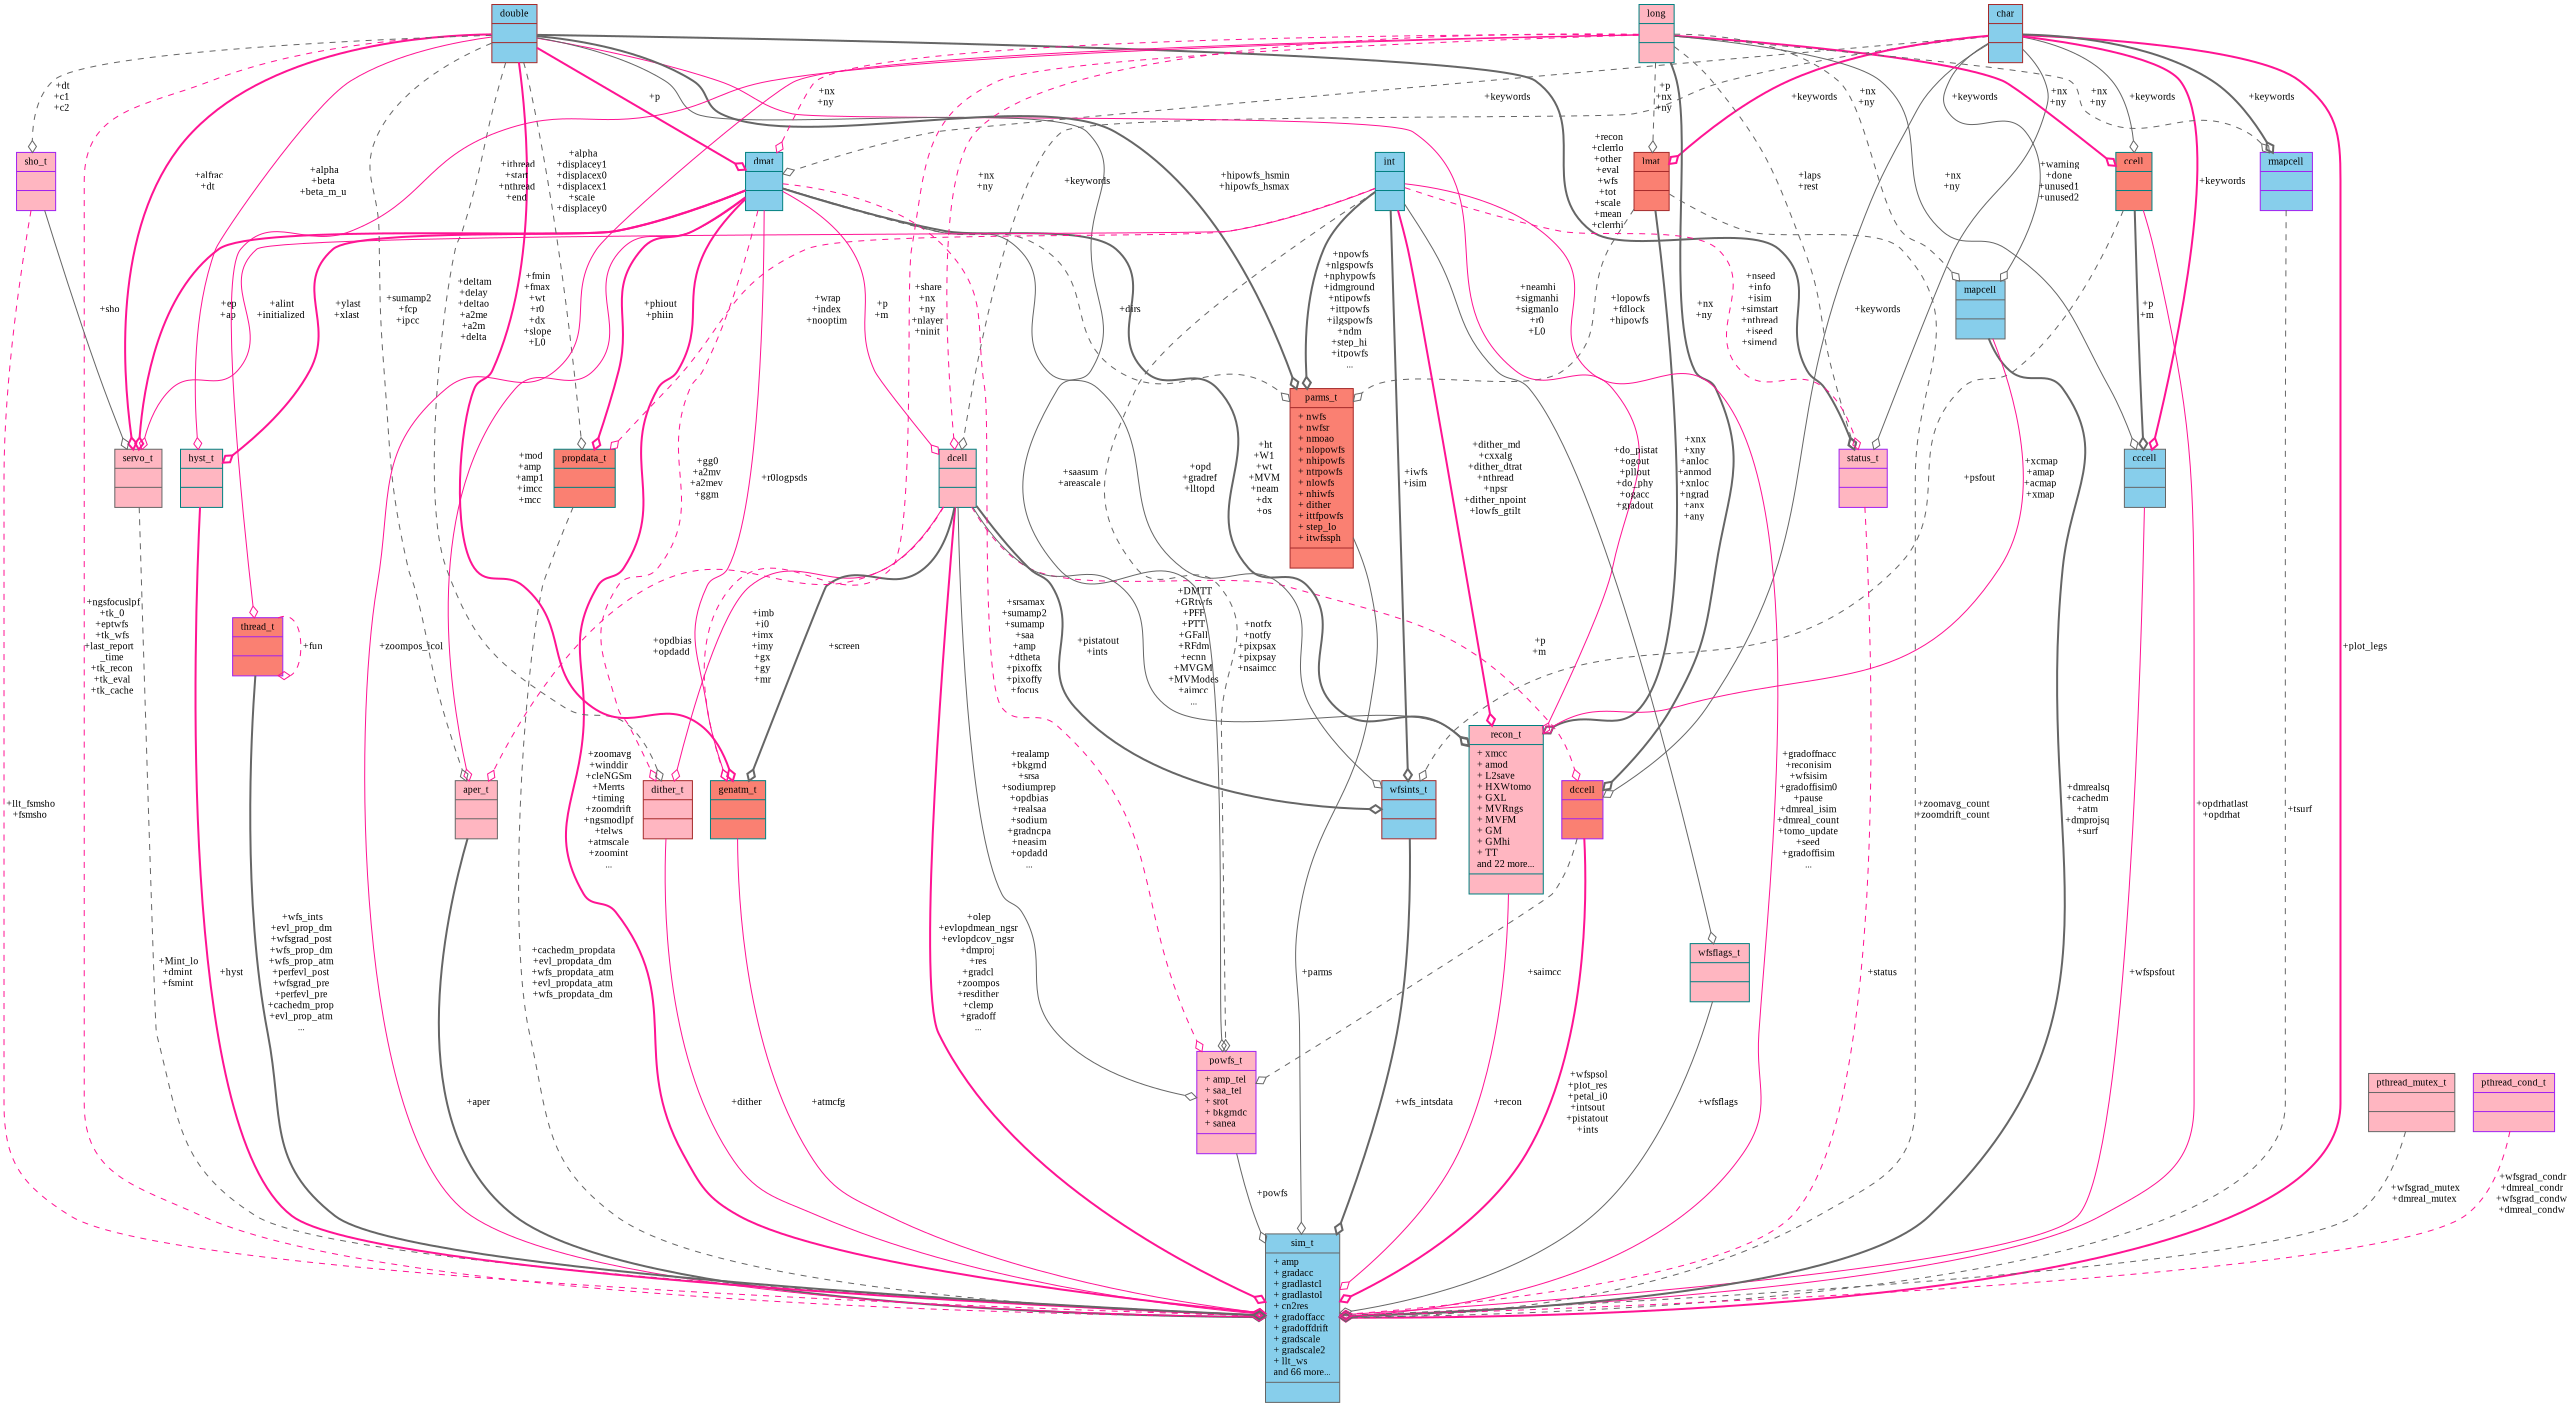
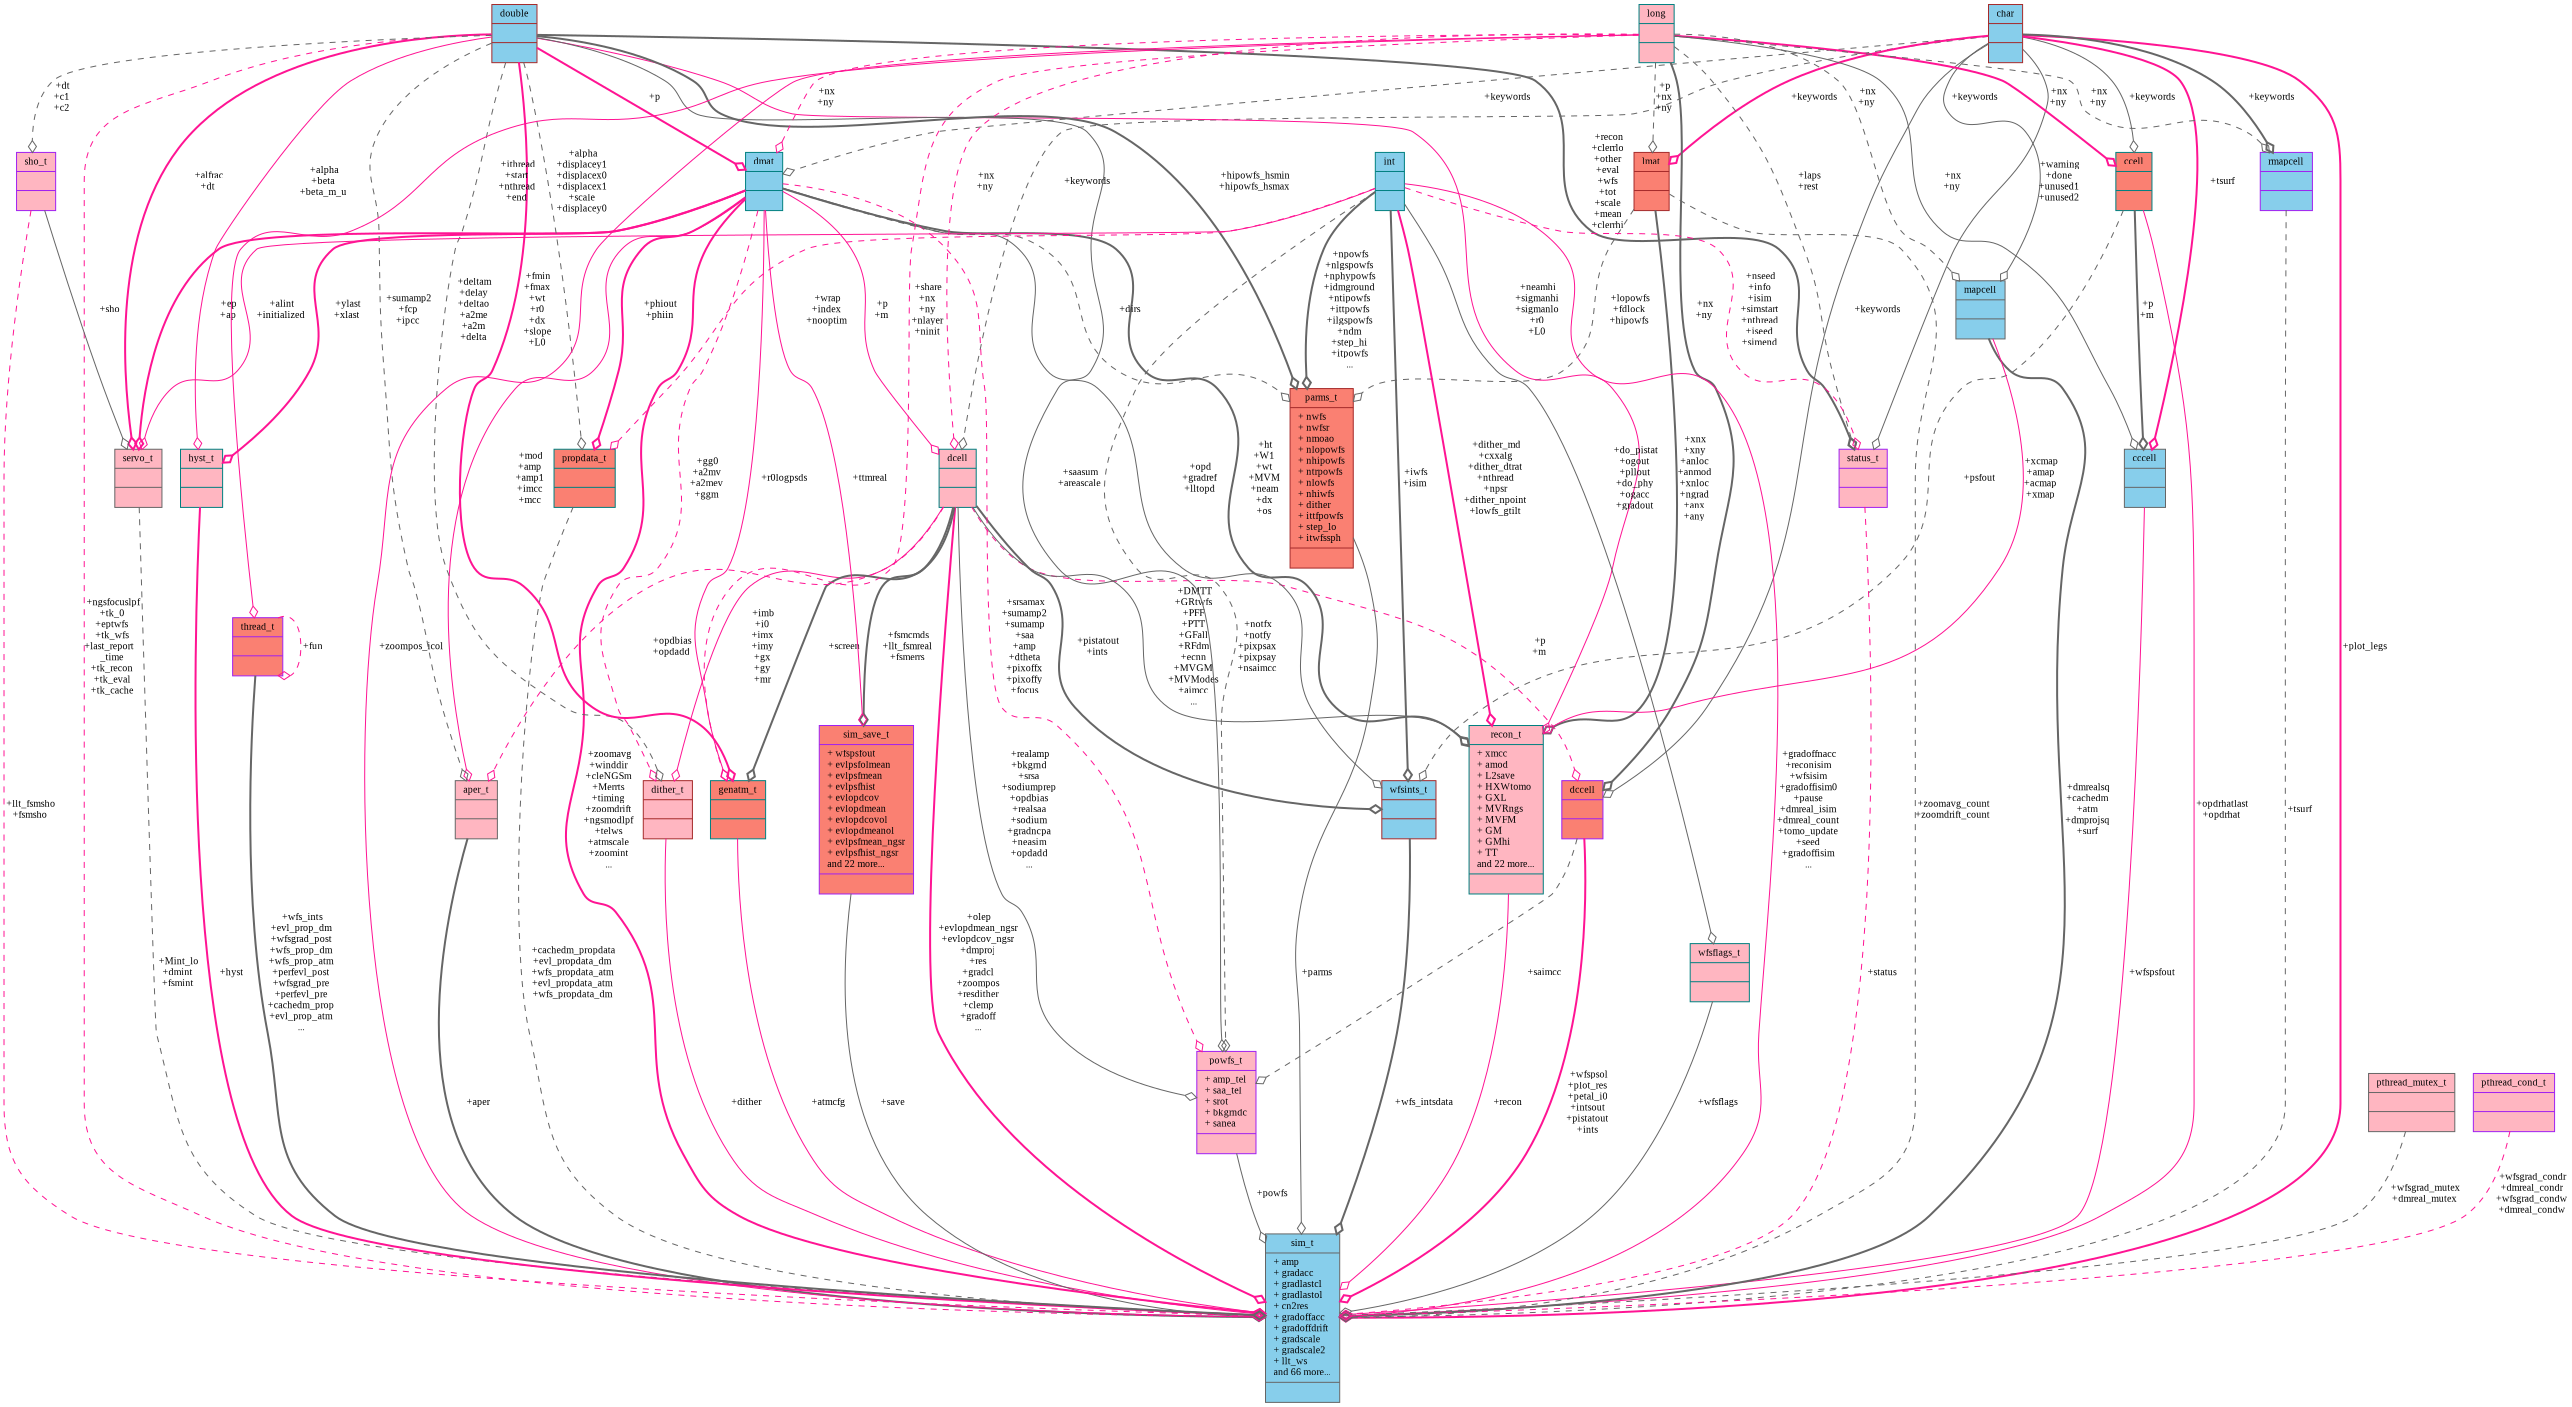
edge "char" -> "cccell": label " +keywords" -> " +tsurf"
node "sim_save_t": added
